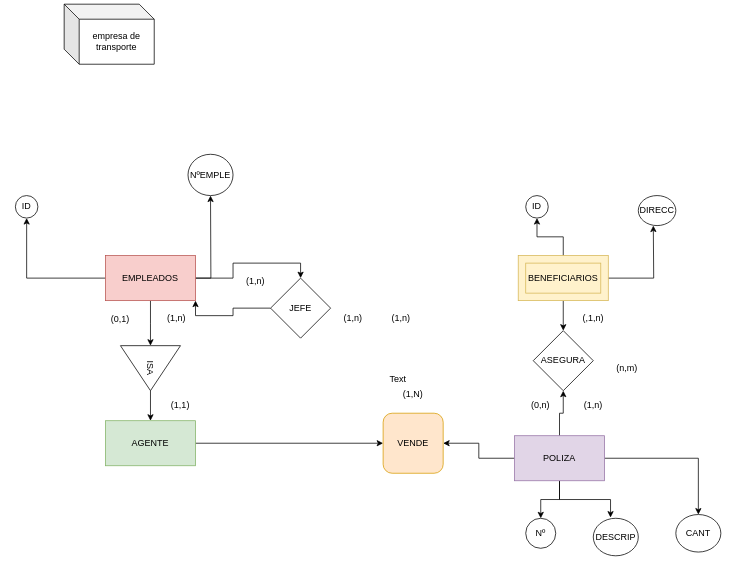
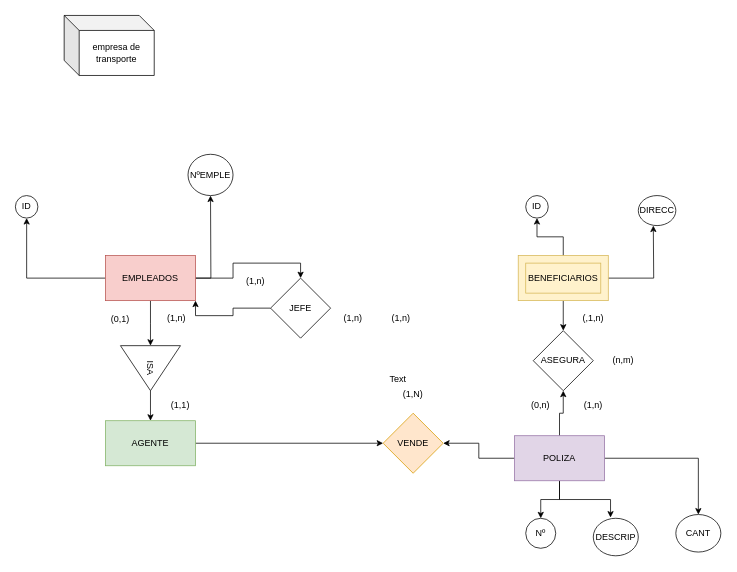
node "empresa de transporte": moved (109, 34) -> (109, 45)
node "(n,m)": moved (627, 368) -> (623, 360)
node "VENDE": shape rounded rectangle -> diamond
